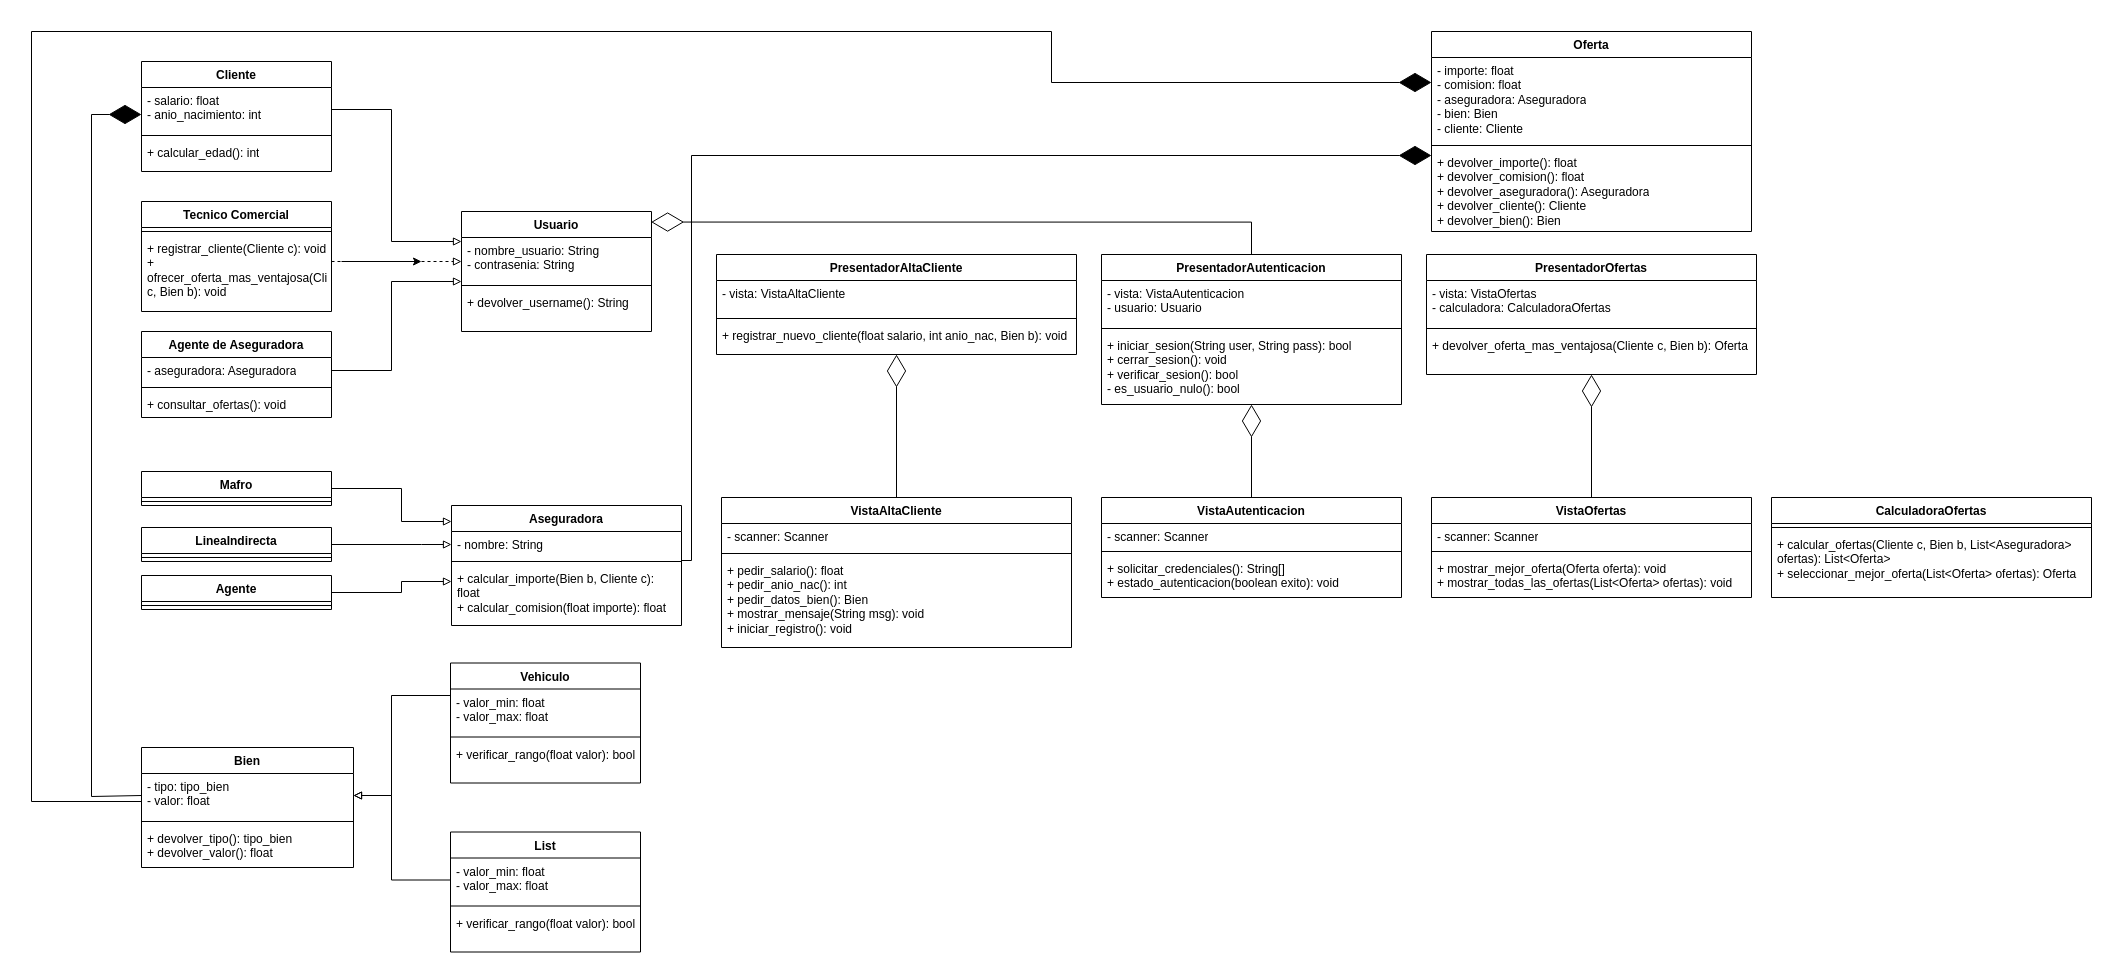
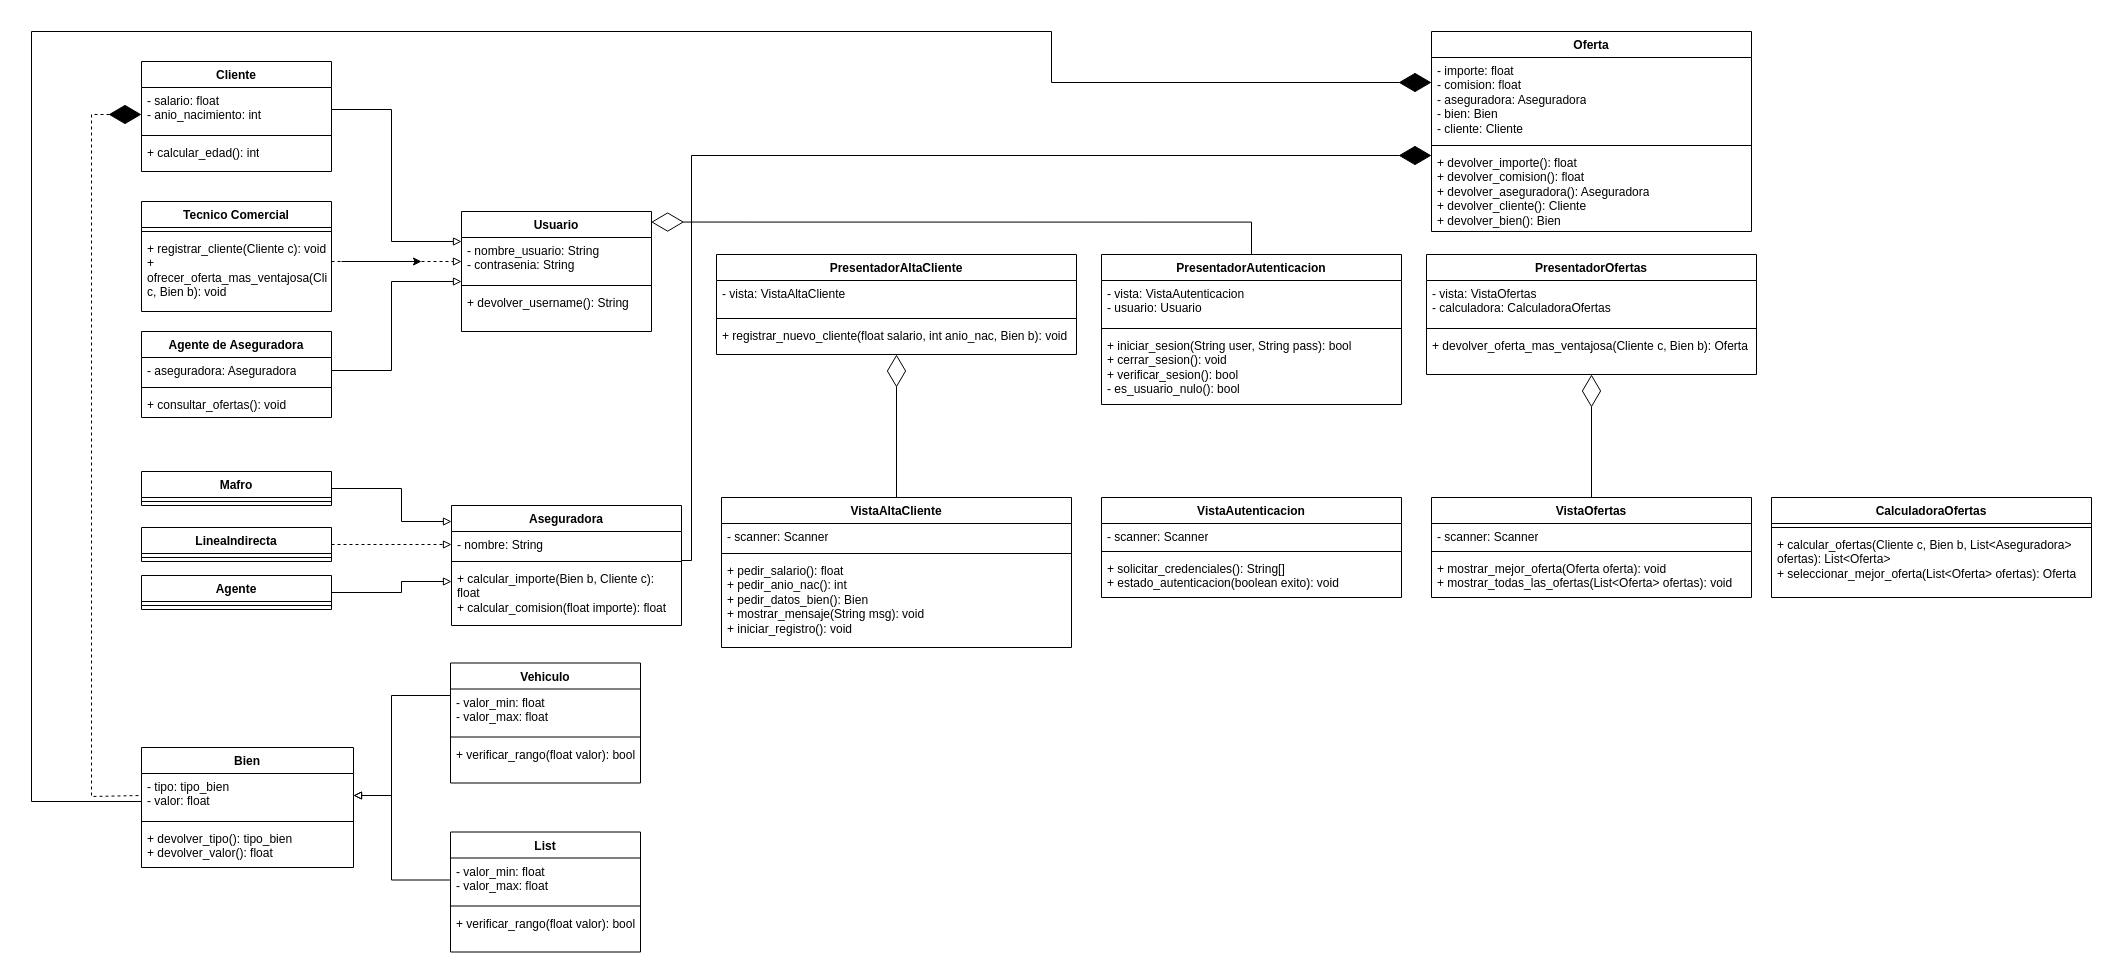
edge "VistaAutenticacion" -> "PresentadorAutenticacion": removed
edge "- tipo: tipo_bien - valor: float" -> "- salario: float - anio_nacimiento: int": style solid -> dashed
edge "LineaIndirecta" -> "Aseguradora": style solid -> dashed
